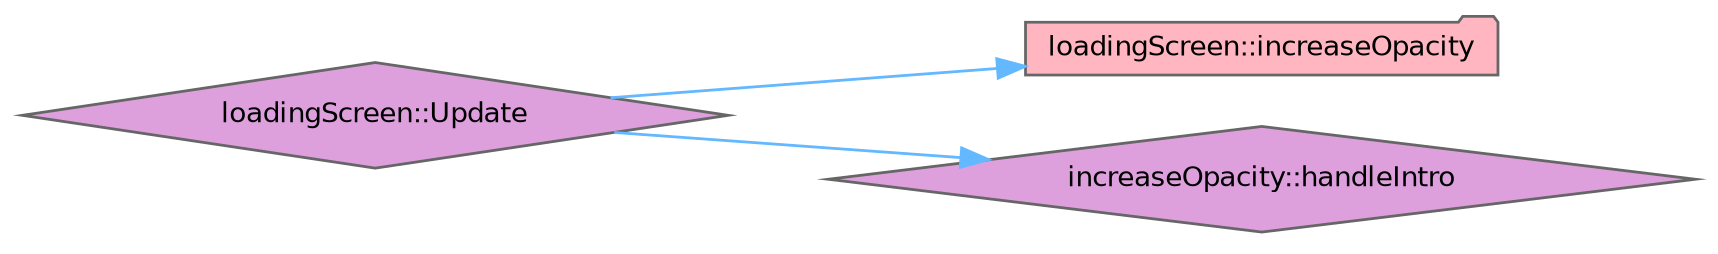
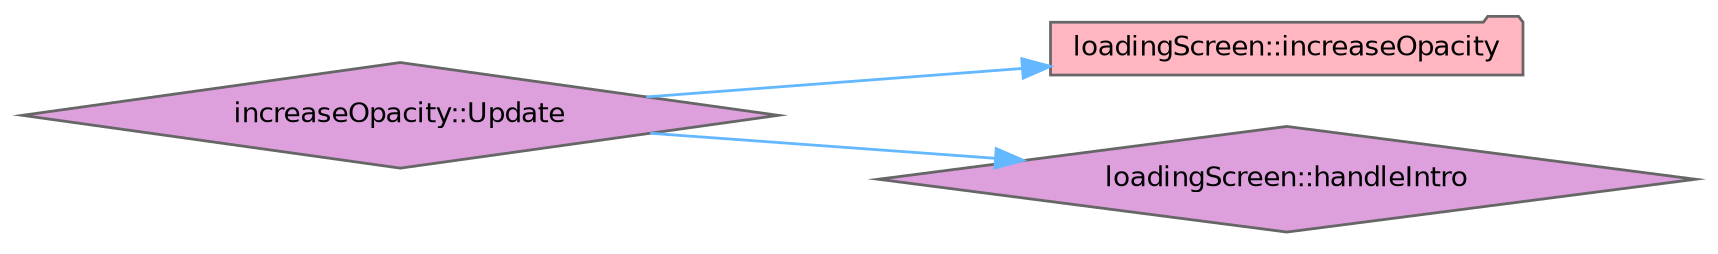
node "loadingScreen::Update": label "loadingScreen::Update" -> "increaseOpacity::Update"
node "increaseOpacity::handleIntro": label "increaseOpacity::handleIntro" -> "loadingScreen::handleIntro"
